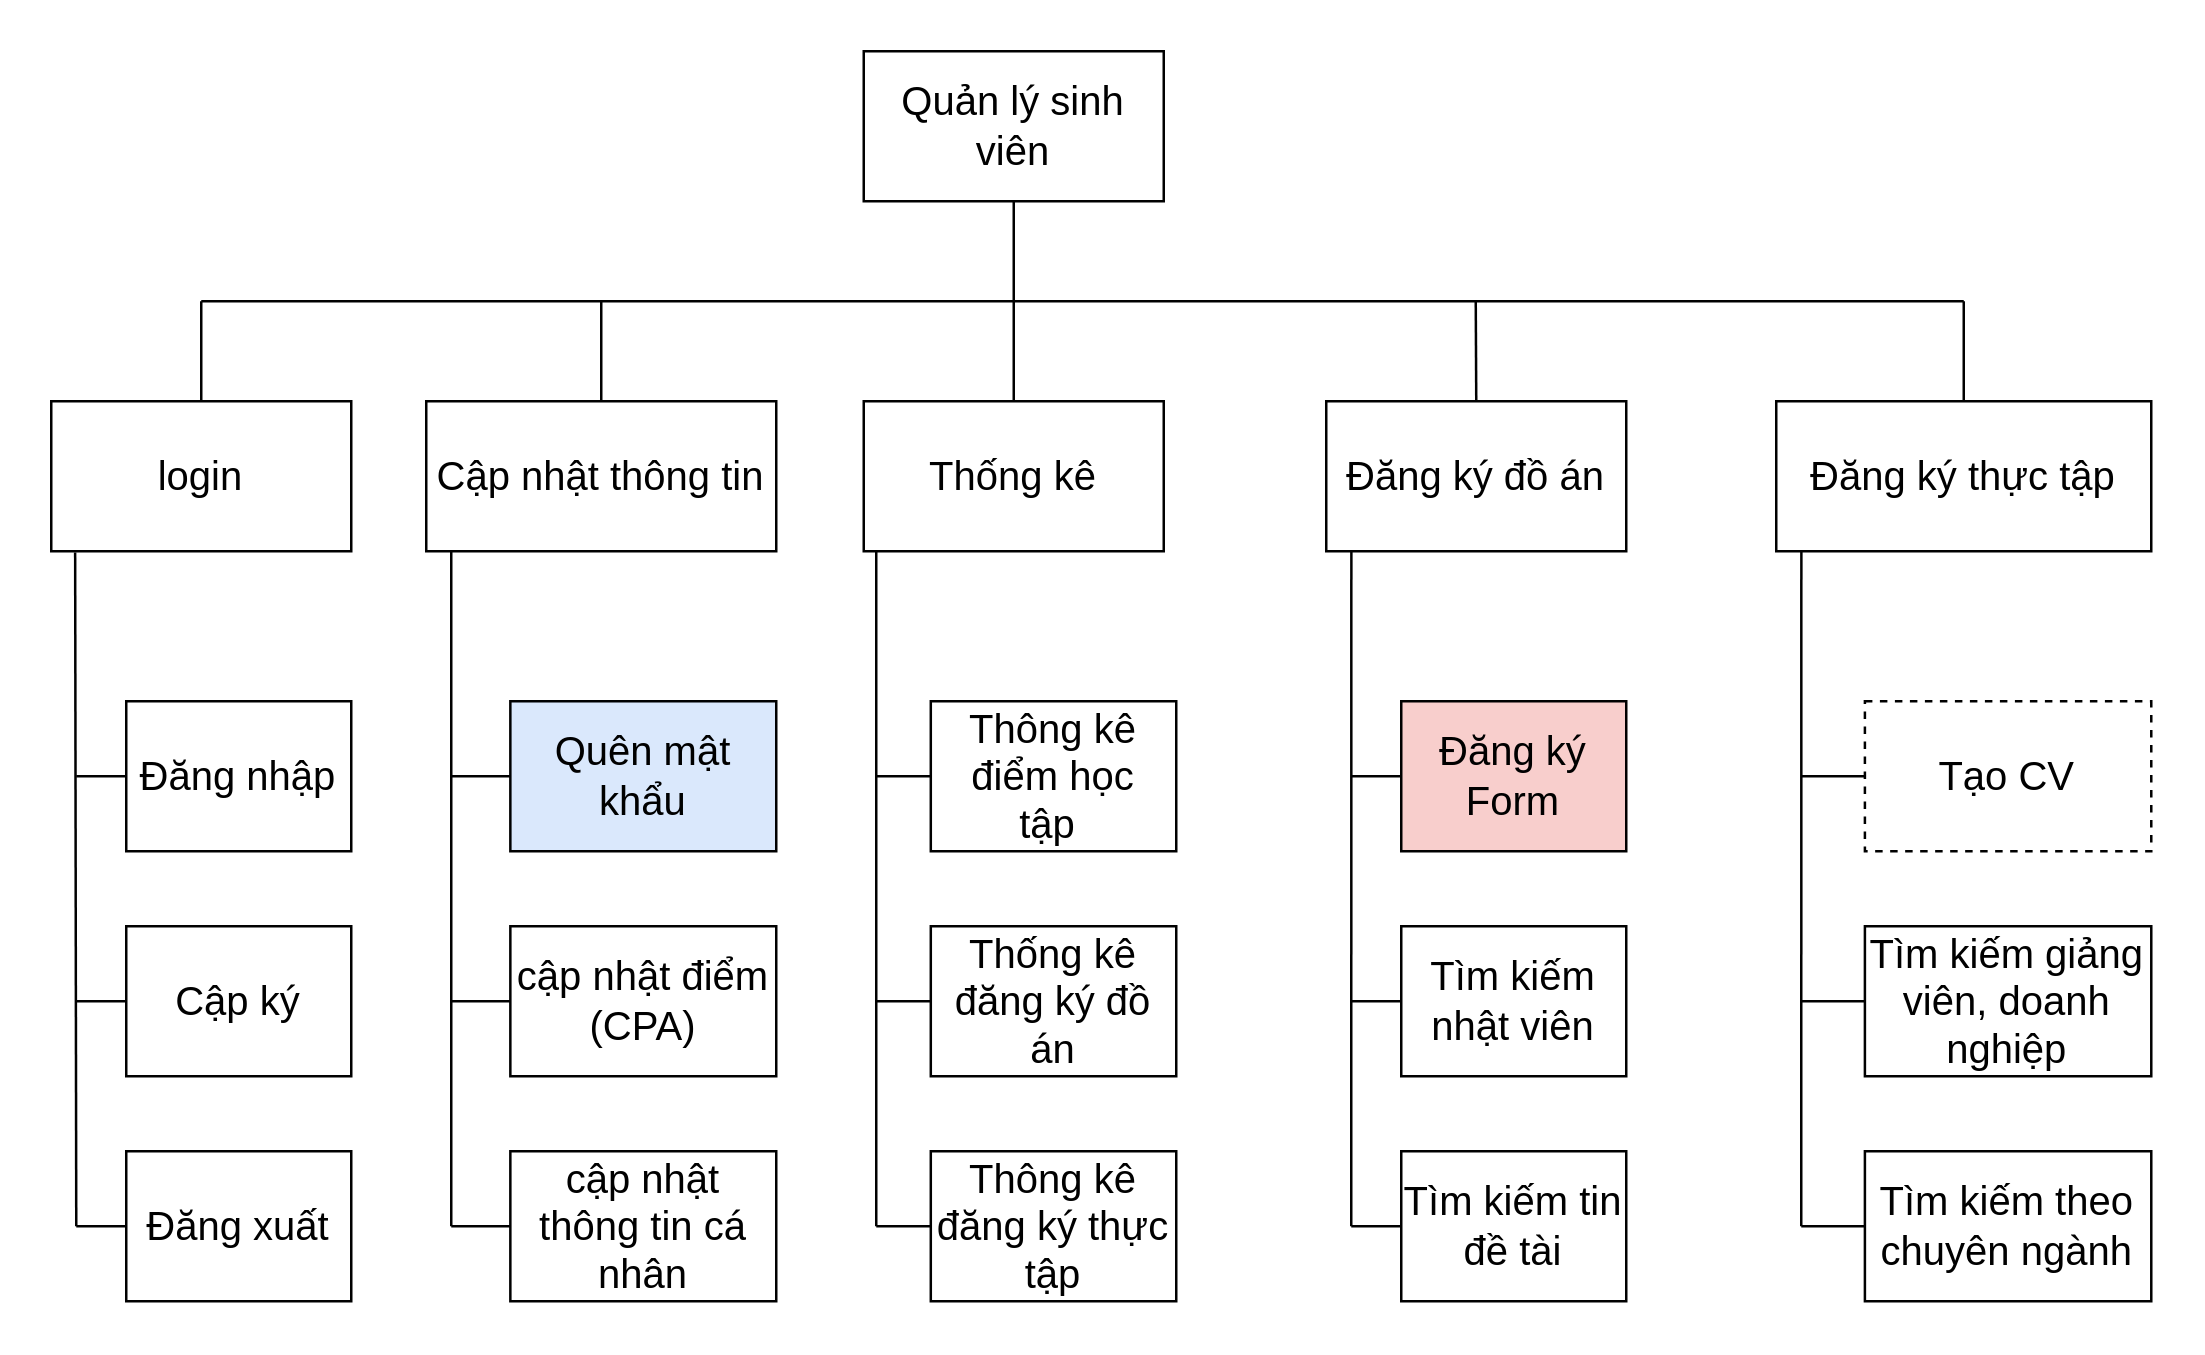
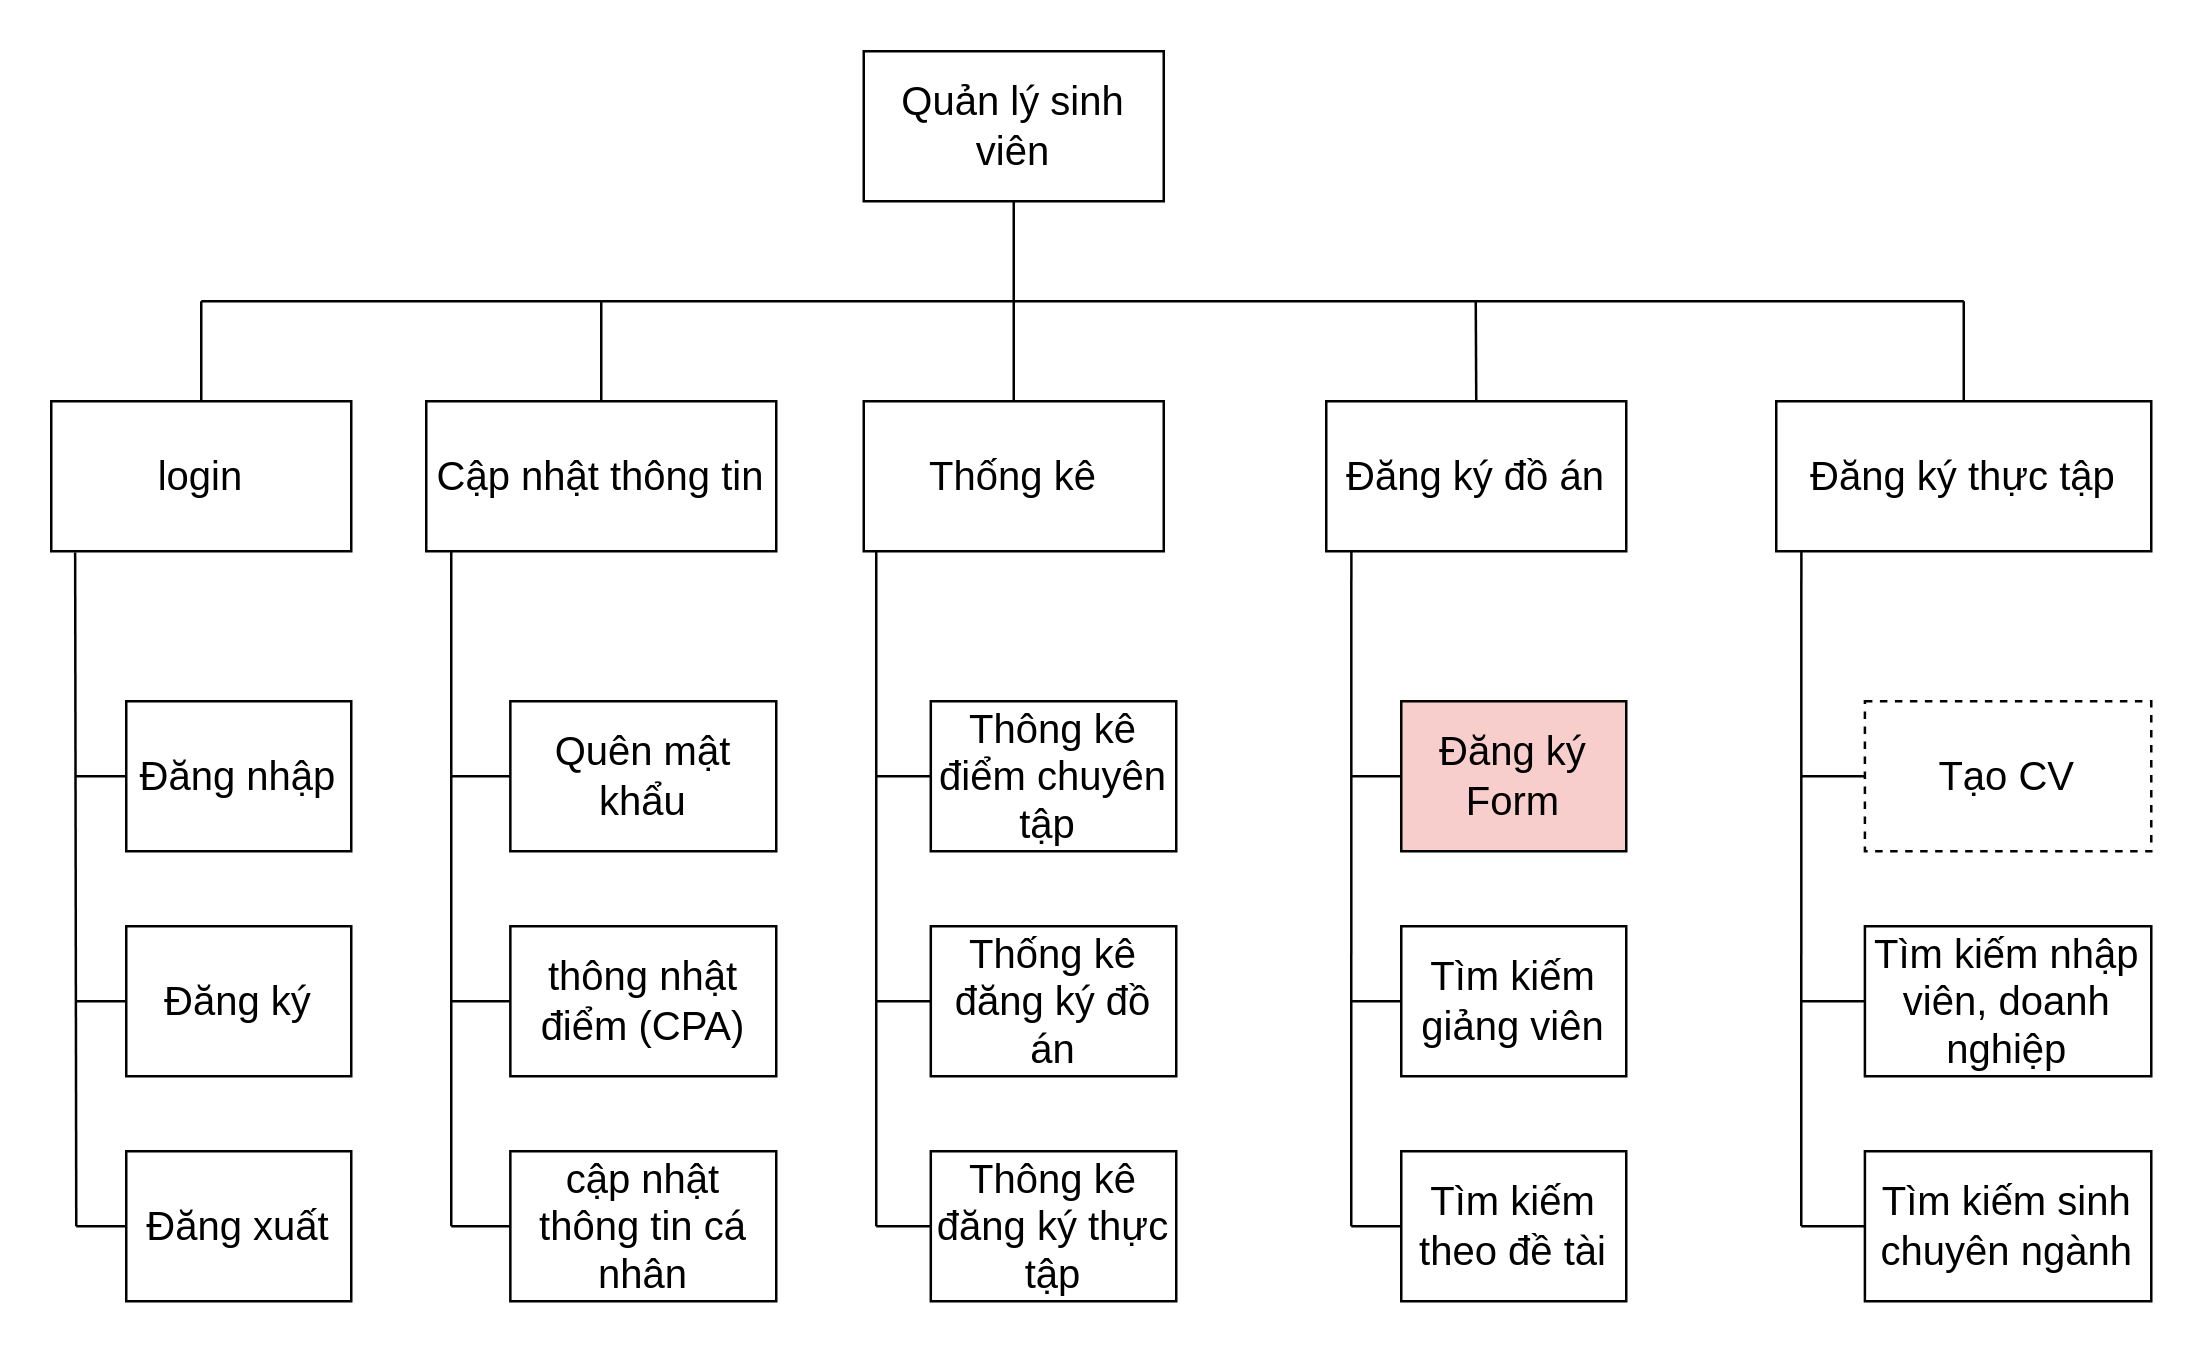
node "Quên mật khẩu": fillcolor #dae8fc -> #ffffff
node "Thông kê điểm học tập": label "Thông kê điểm học tập" -> "Thông kê điểm chuyên tập"
node "Cập ký": label "Cập ký" -> "Đăng ký"
node "cập nhật điểm (CPA)": label "cập nhật điểm (CPA)" -> "thông nhật điểm (CPA)"
node "Tìm kiếm nhật viên": label "Tìm kiếm nhật viên" -> "Tìm kiếm giảng viên"
node "Tìm kiếm giảng viên, doanh nghiệp": label "Tìm kiếm giảng viên, doanh nghiệp" -> "Tìm kiếm nhập viên, doanh nghiệp"
node "Tìm kiếm tin đề tài": label "Tìm kiếm tin đề tài" -> "Tìm kiếm theo đề tài"
node "Tìm kiếm theo chuyên ngành": label "Tìm kiếm theo chuyên ngành" -> "Tìm kiếm sinh chuyên ngành"
